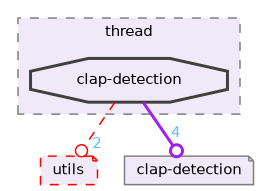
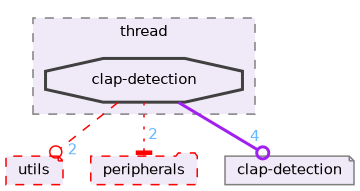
node "peripherals": added
